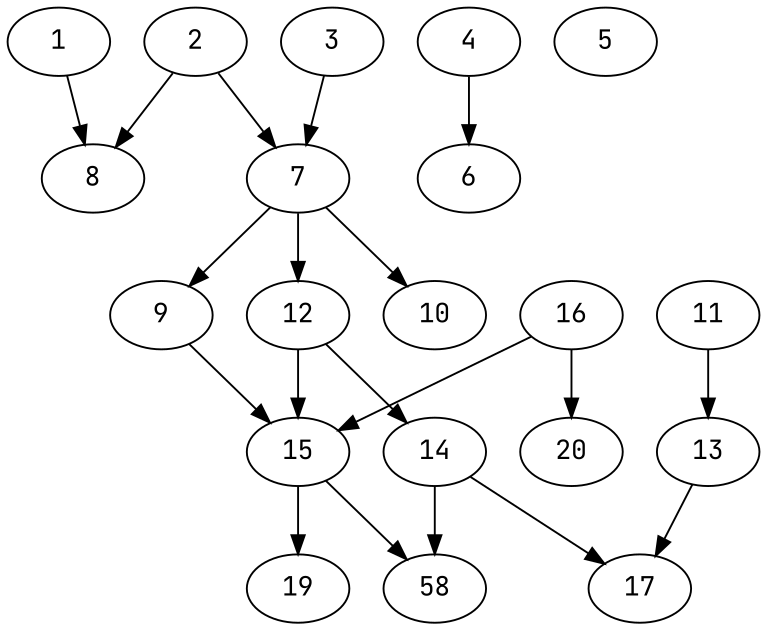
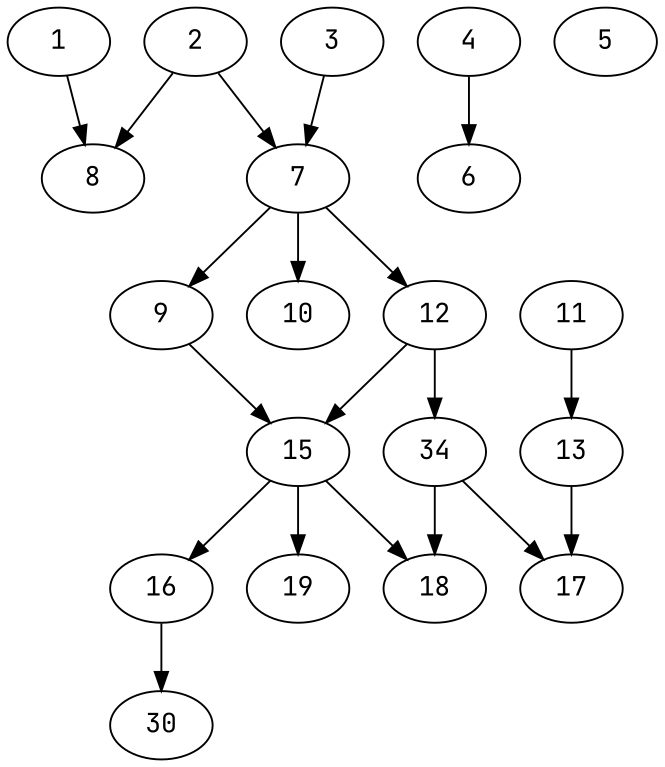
edge "16" -> "15": reversed
node "14": label "14" -> "34"
node "20": label "20" -> "30"
node "58": label "58" -> "18"
